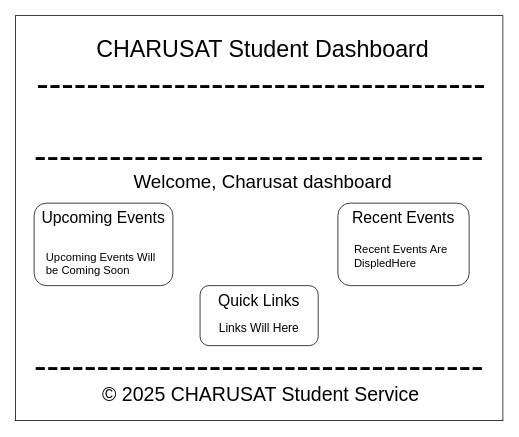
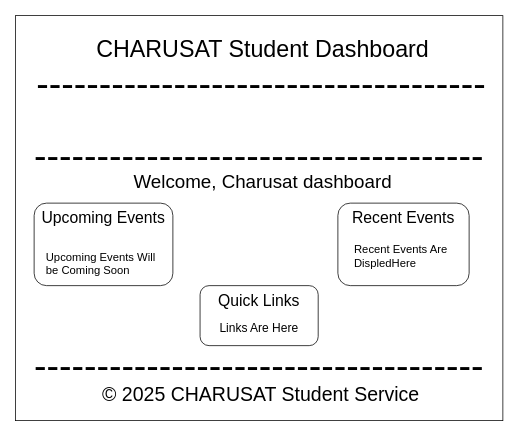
node "Links Will Here": label "Links Will Here" -> "Links Are Here"
